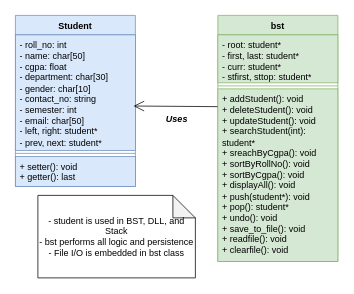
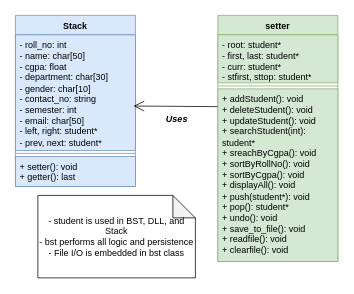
node "Student": label "Student" -> "Stack"
node "bst": label "bst" -> "setter"
